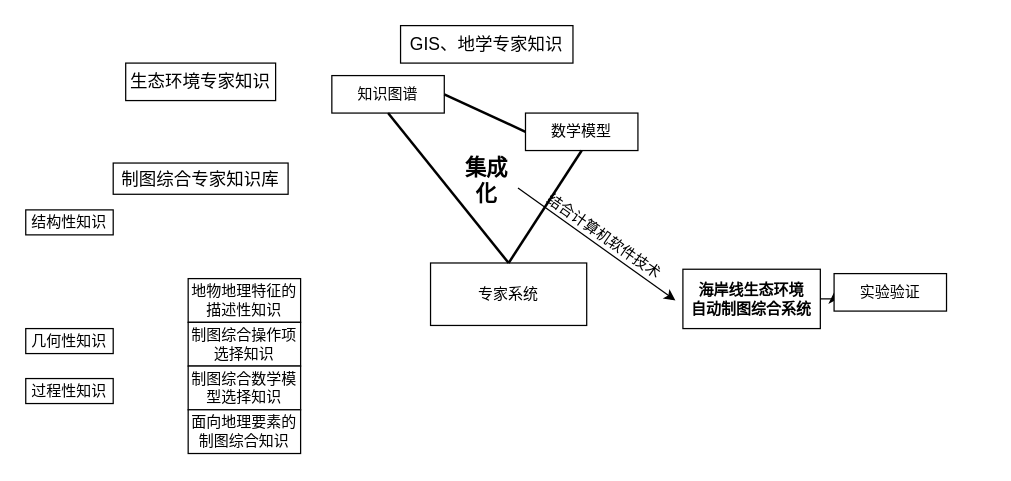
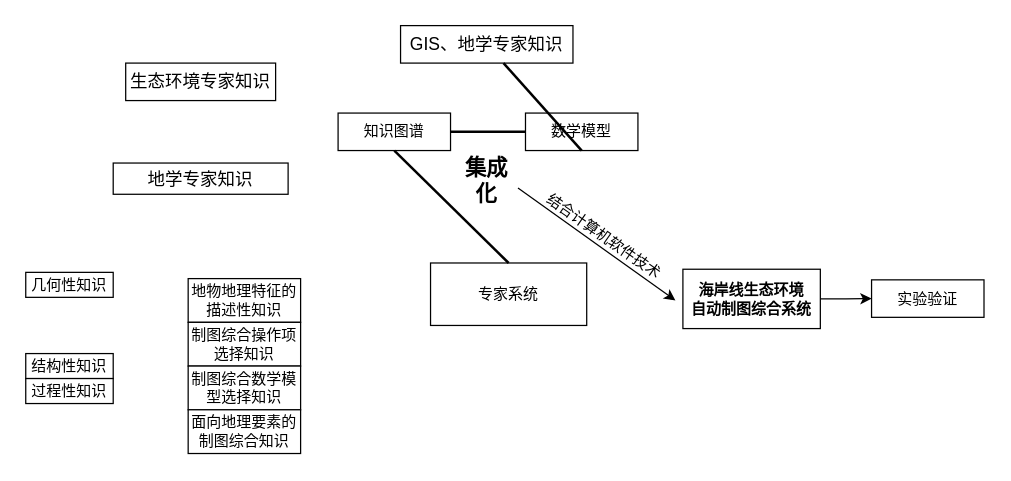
node "知识图谱": moved (388, 94) -> (394, 132)
node "制图综合专家知识库": label "制图综合专家知识库" -> "地学专家知识"
edge "数学模型" -- "专家系统": now "数学模型" -- "GIS、地学专家知识"
node "结构性知识": moved (69, 223) -> (69, 366)
node "实验验证": moved (891, 293) -> (928, 299)
node "几何性知识": moved (69, 341) -> (69, 285)
